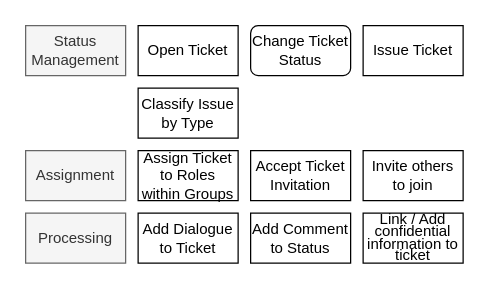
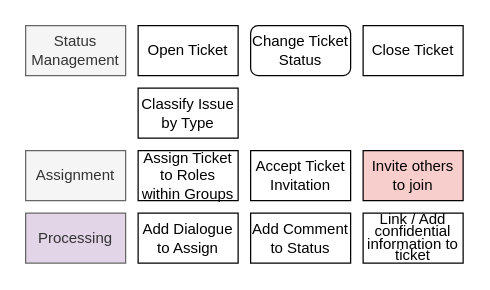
node "Issue Ticket": label "Issue Ticket" -> "Close Ticket"
node "Invite others to join": fillcolor #ffffff -> #f8cecc
node "Processing": fillcolor #f5f5f5 -> #e1d5e7
node "Add Dialogue to Ticket": label "Add Dialogue to Ticket" -> "Add Dialogue to Assign"
